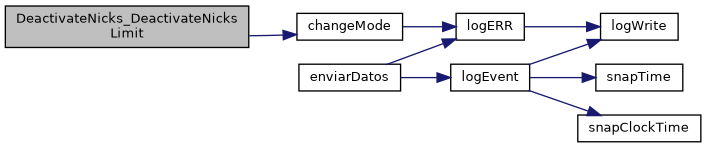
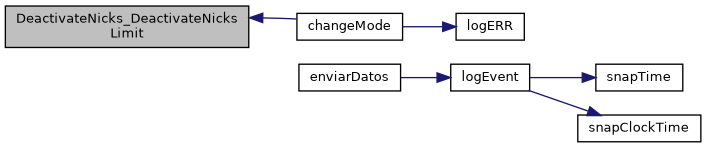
node "logWrite": removed
edge "DeactivateNicks_DeactivateNicks Limit" -> "changeMode": reversed
edge "enviarDatos" -> "logERR": removed
